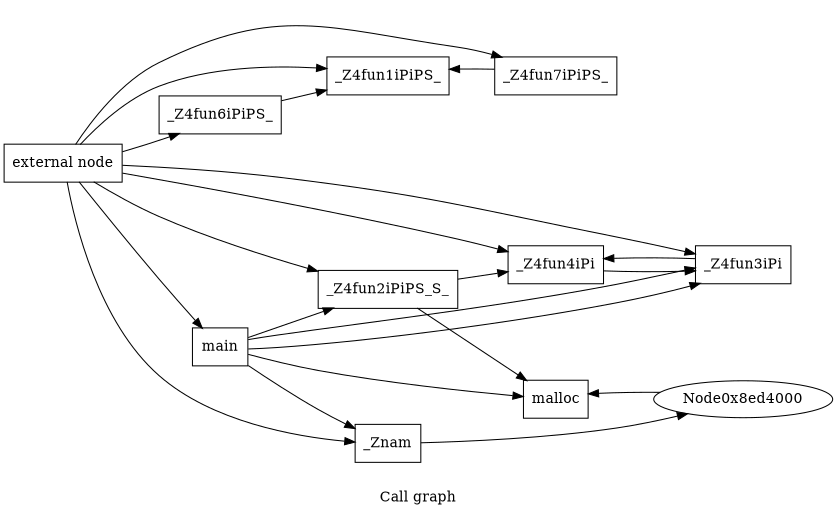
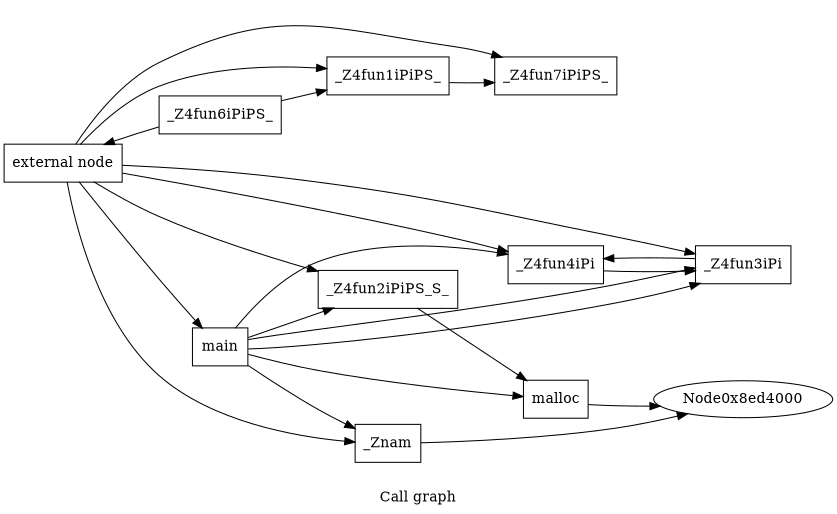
edge "_Z4fun7iPiPS_" -> "_Z4fun1iPiPS_": reversed
edge "external node" -> "_Z4fun6iPiPS_": reversed
edge "_Z4fun2iPiPS_S_" -> "_Z4fun4iPi": now "main" -> "_Z4fun4iPi"
edge "Node0x8ed4000" -> "malloc": reversed
